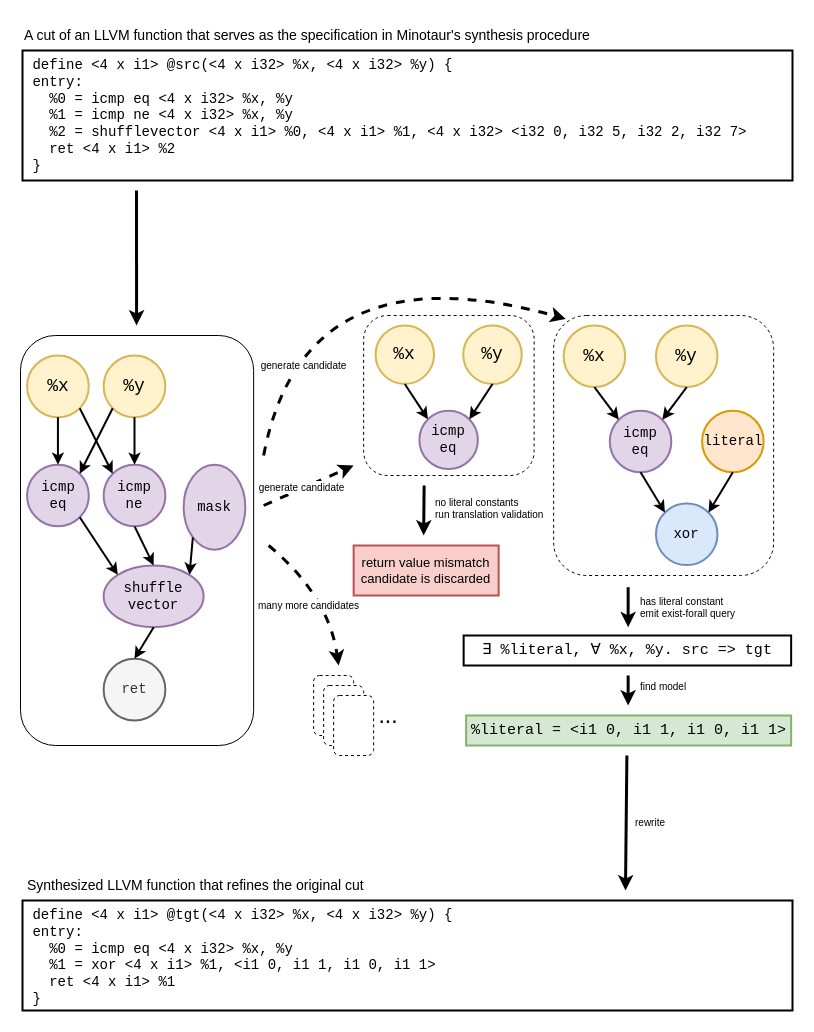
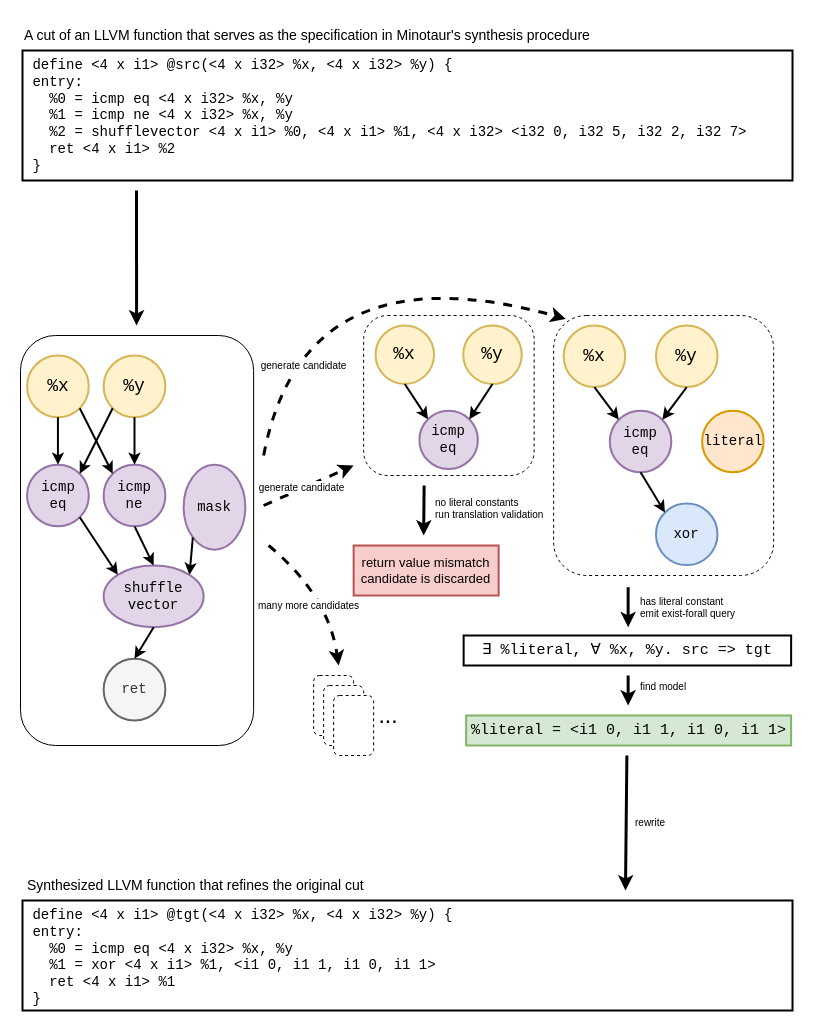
edge "literal" -> "xor": removed
